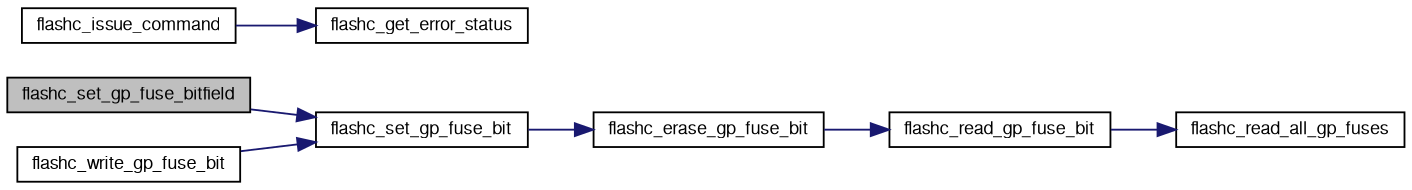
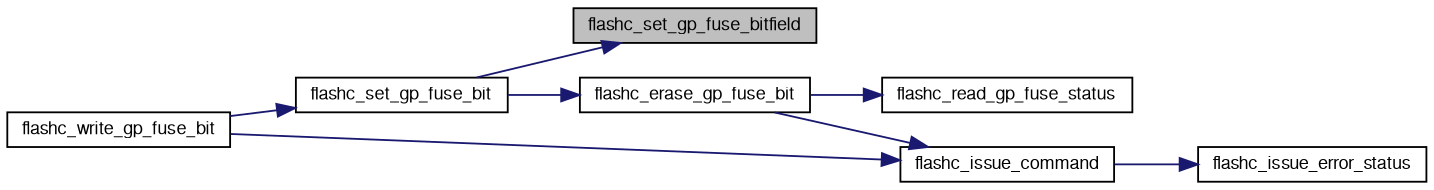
node "flashc_get_error_status": label "flashc_get_error_status" -> "flashc_issue_error_status"
edge "flashc_set_gp_fuse_bitfield" -> "flashc_set_gp_fuse_bit": reversed
edge "flashc_erase_gp_fuse_bit" -> "flashc_issue_command": added
node "flashc_read_gp_fuse_bit": label "flashc_read_gp_fuse_bit" -> "flashc_read_gp_fuse_status"
node "flashc_read_all_gp_fuses": removed
edge "flashc_write_gp_fuse_bit" -> "flashc_issue_command": added
